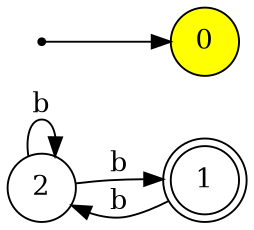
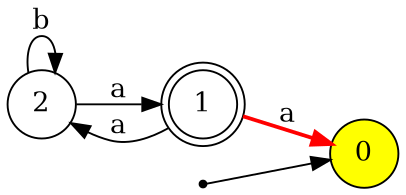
edge "1" -> "0": added, label "a"
edge "2" -> "1": label "b" -> "a"
edge "1" -> "2": label "b" -> "a"
